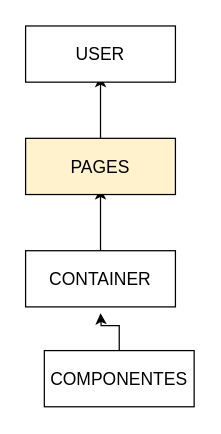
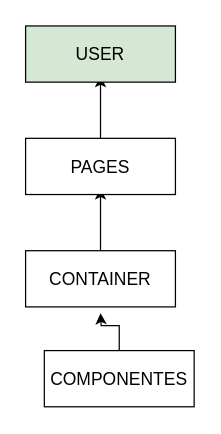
node "USER": fillcolor #ffffff -> #d5e8d4
node "PAGES": fillcolor #fff2cc -> #ffffff
